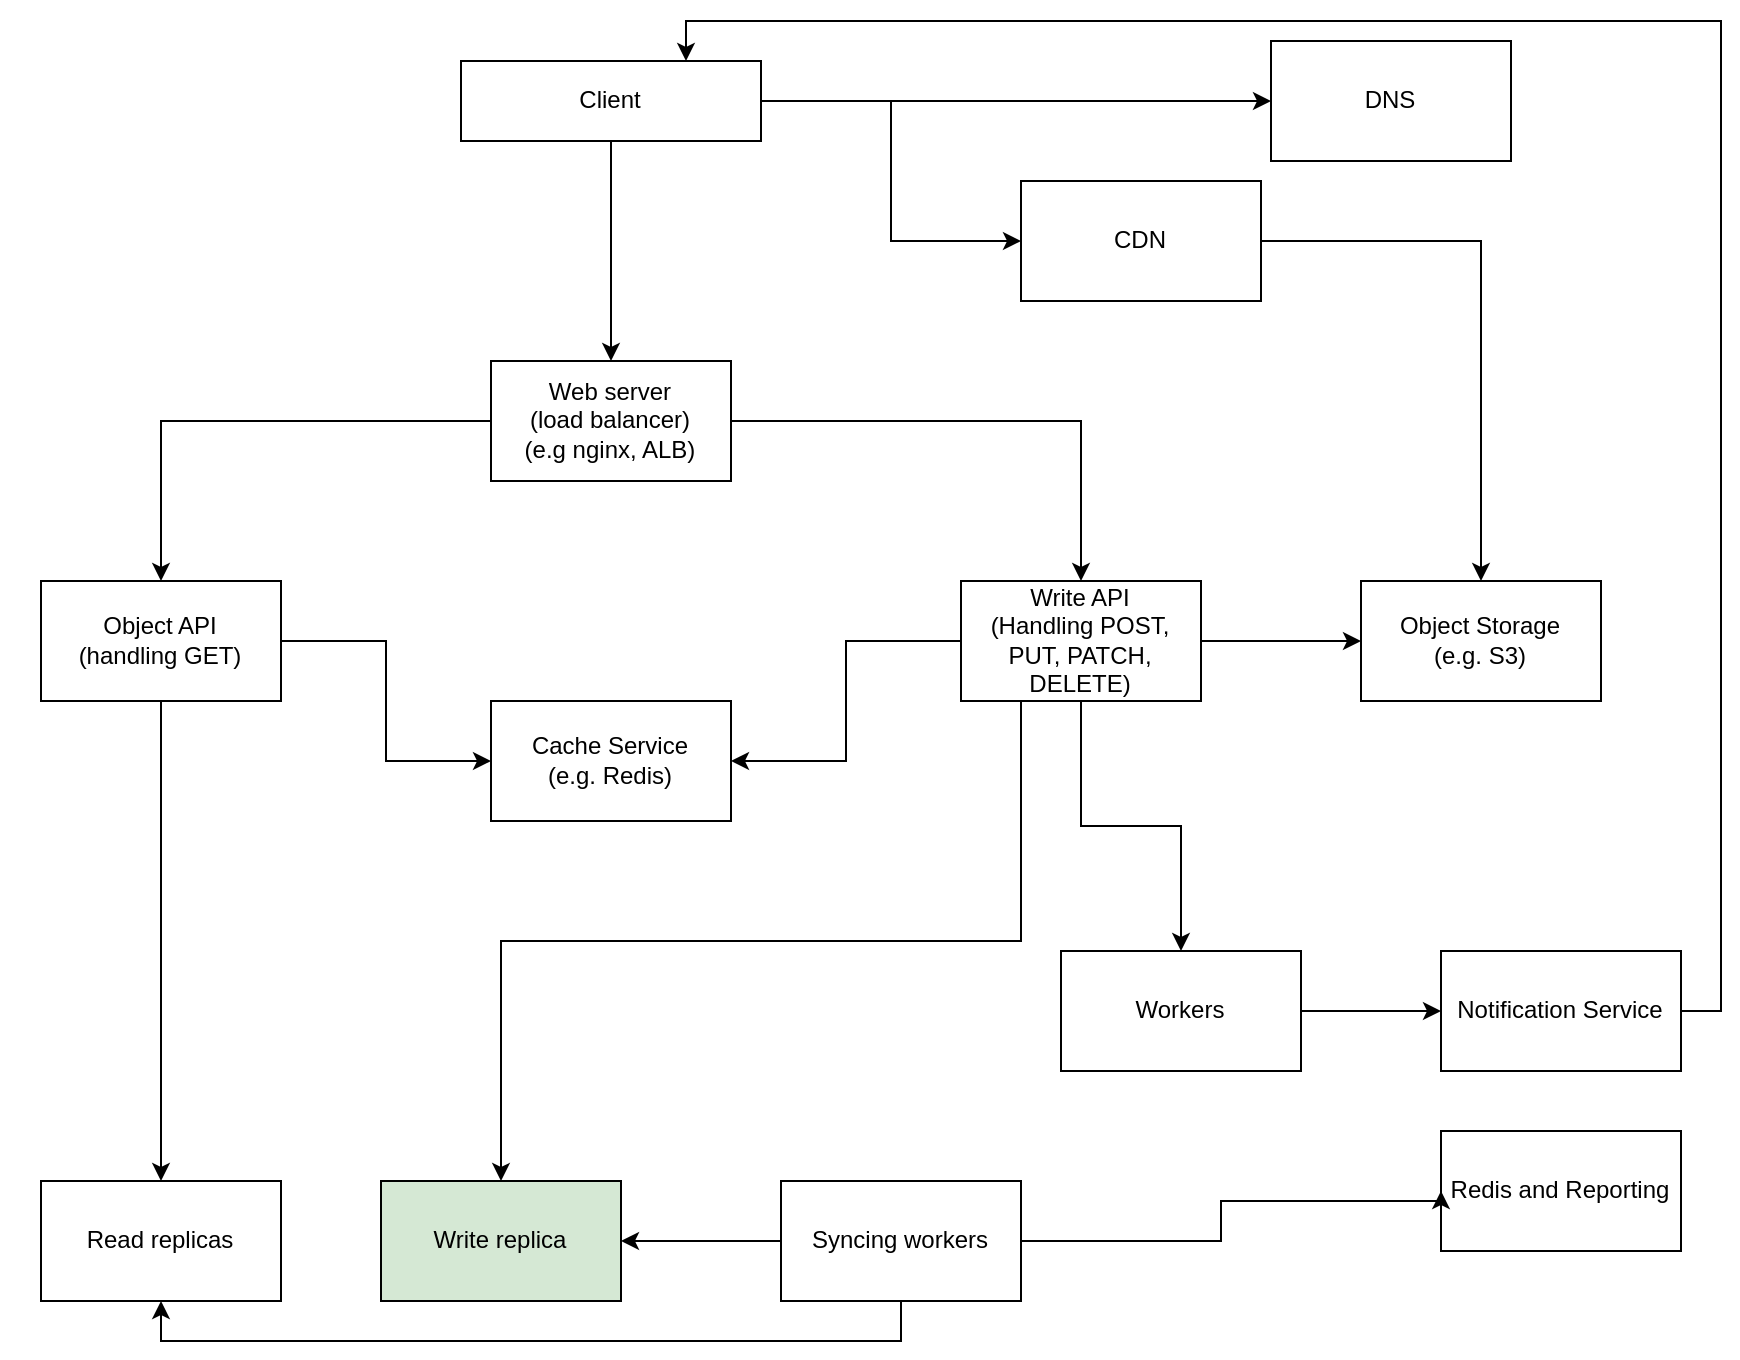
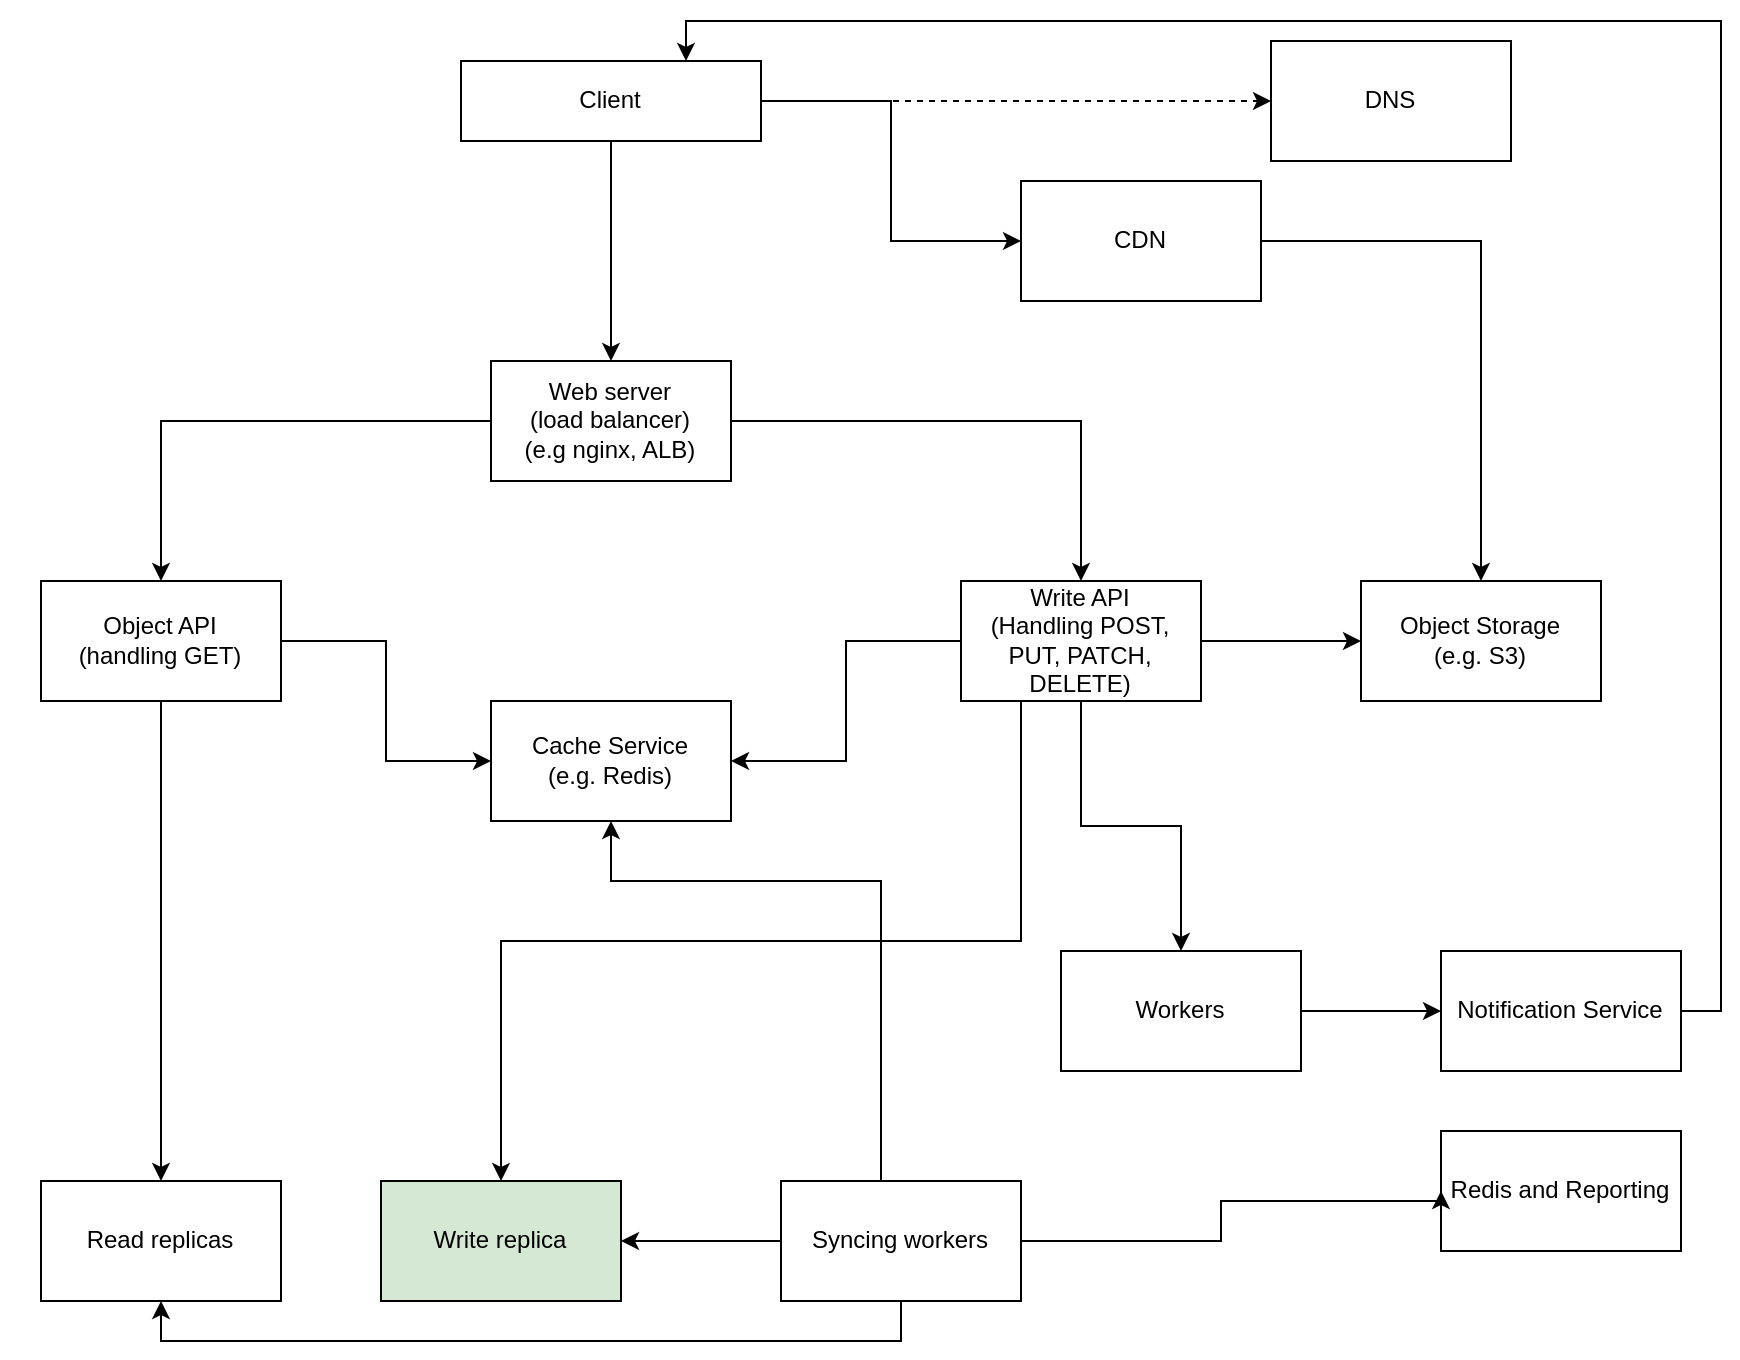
edge "Client" -> "DNS": style solid -> dashed
edge "Syncing workers" -> "Cache Service (e.g. Redis)": added
